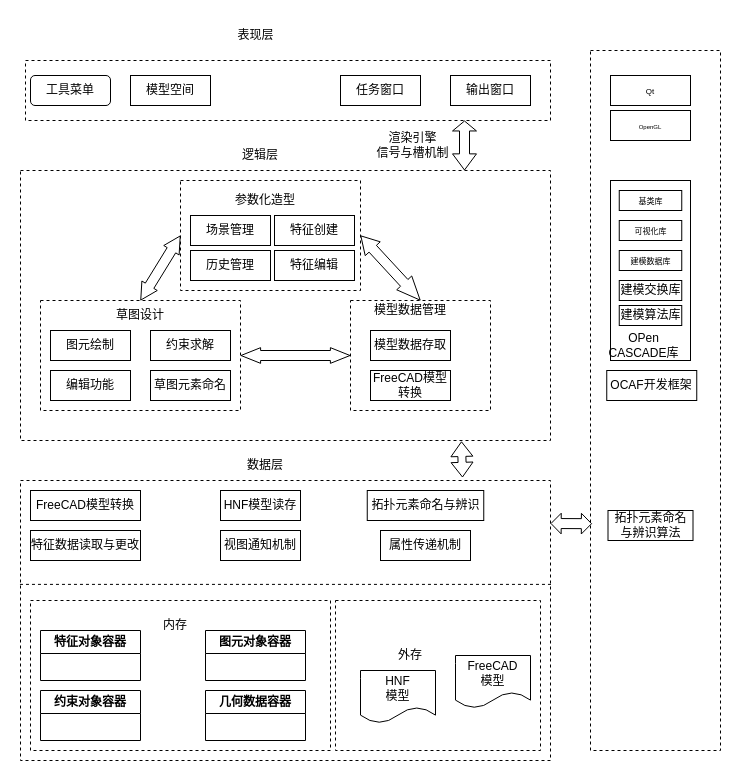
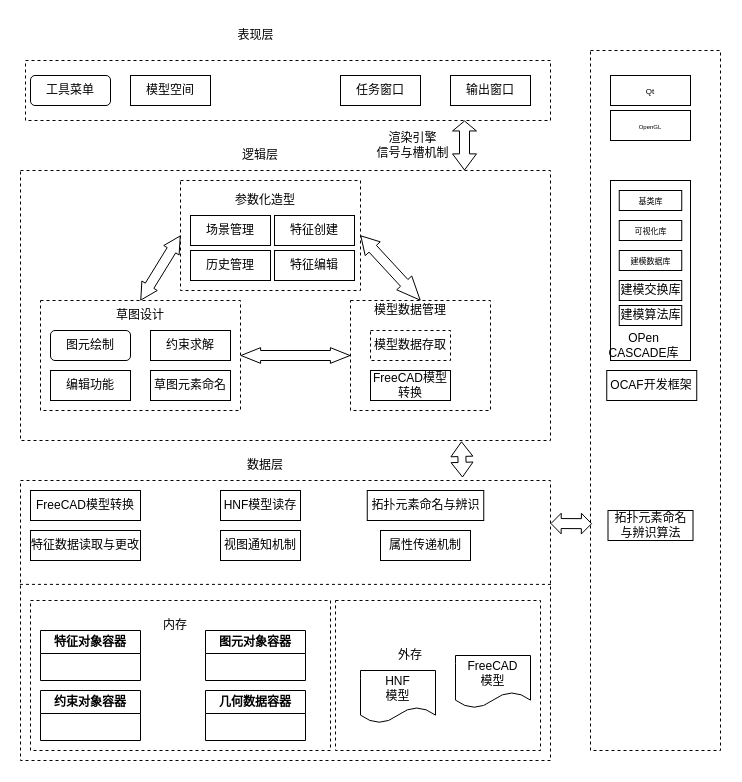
node "图元绘制": shape rectangle -> rounded rectangle
node "模型数据存取": style solid -> dashed
